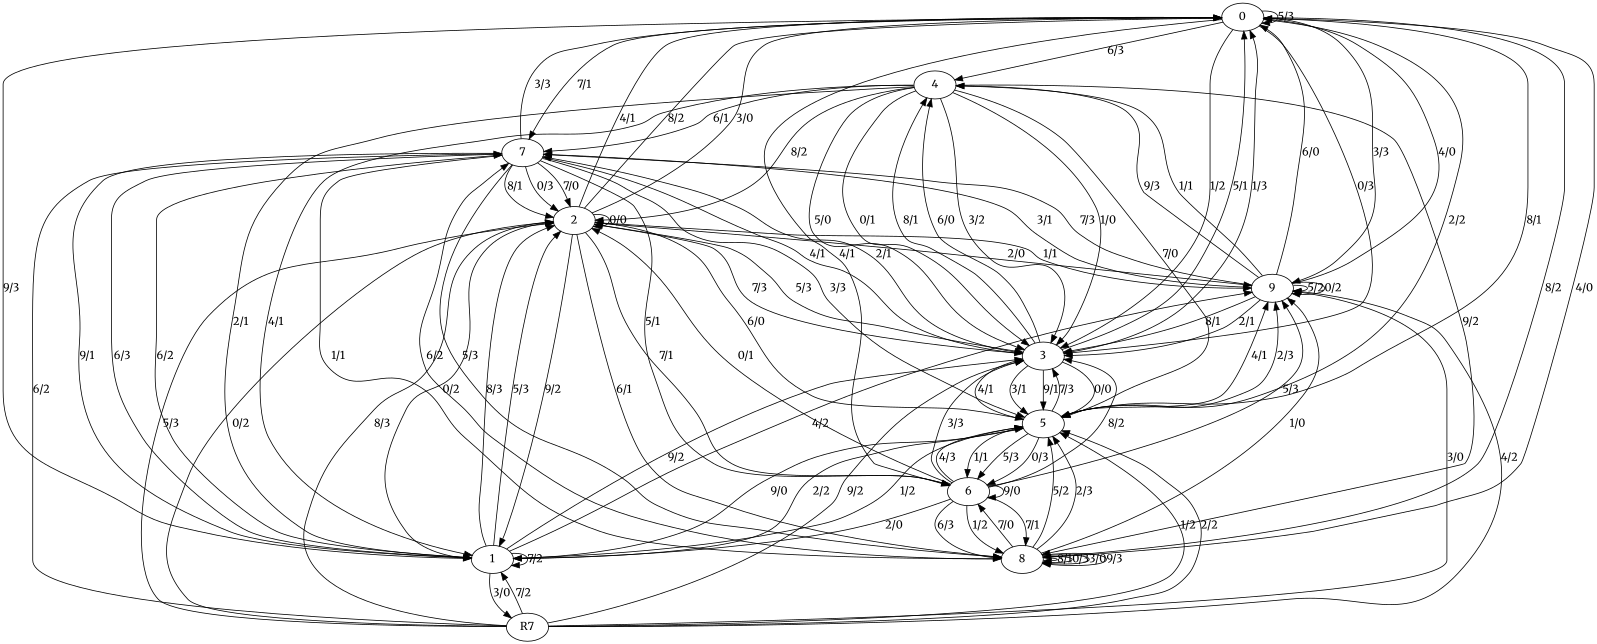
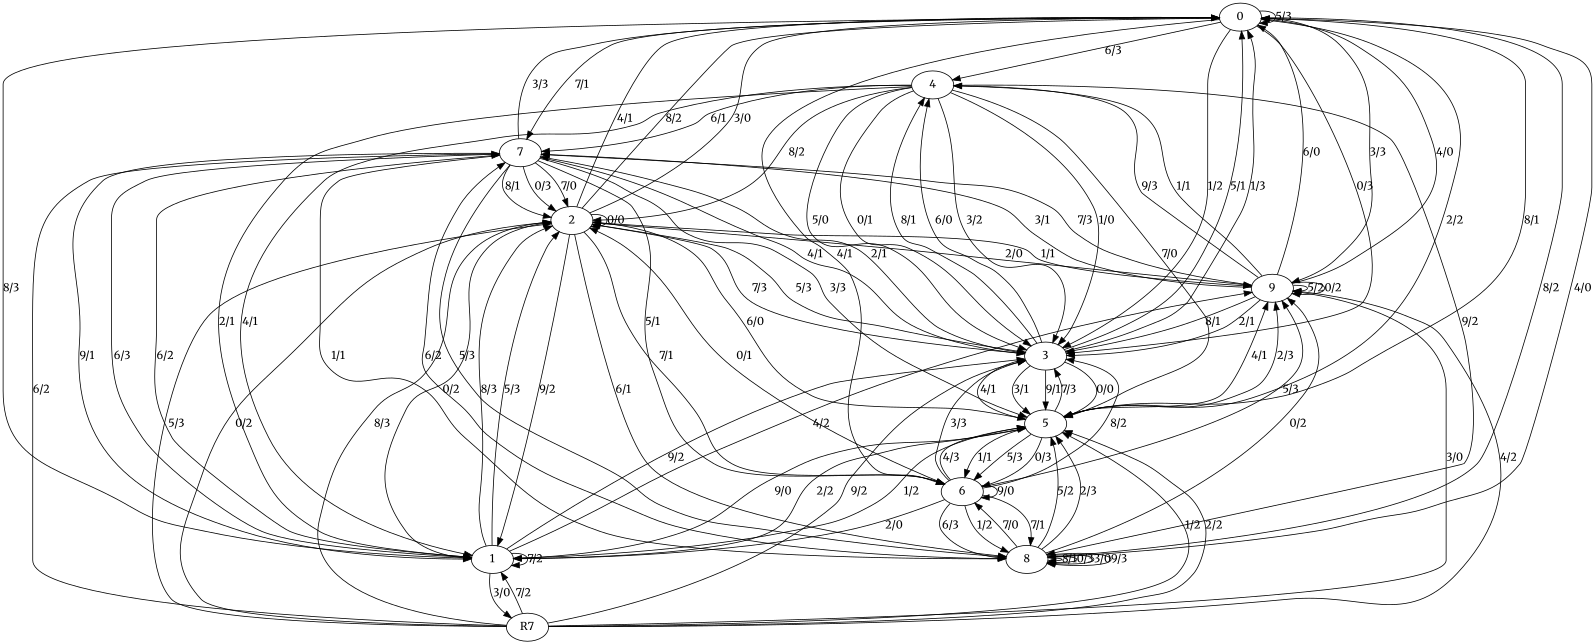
edge "0" -> "1": label "9/3" -> "8/3"
edge "8" -> "9": label "1/0" -> "0/2"
